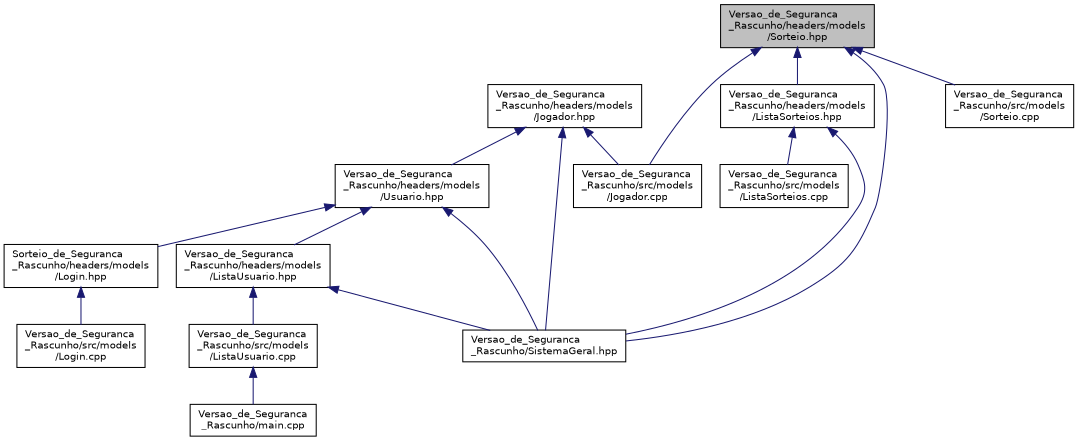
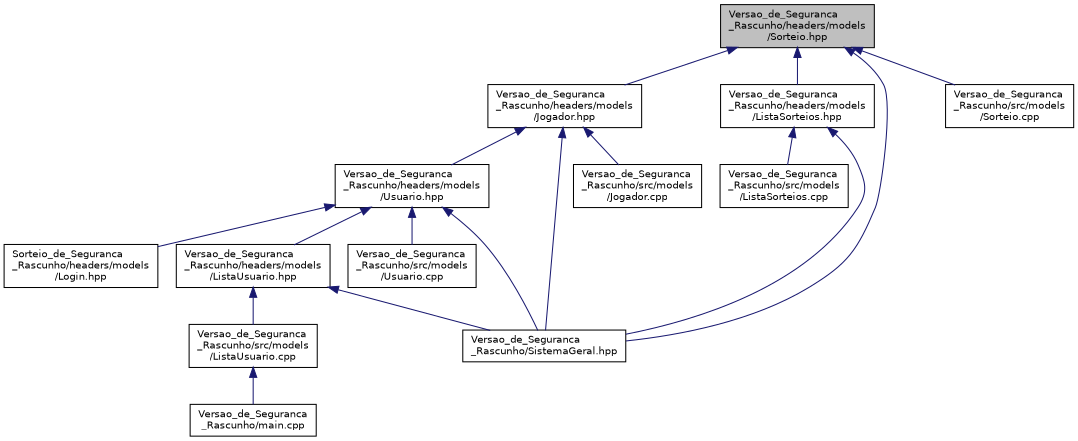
edge "Versao_de_Seguranca _Rascunho/src/models /Jogador.cpp" -> "Versao_de_Seguranca _Rascunho/headers/models /Sorteio.hpp": now "Versao_de_Seguranca _Rascunho/headers/models /Jogador.hpp" -> "Versao_de_Seguranca _Rascunho/headers/models /Sorteio.hpp"
node "Versao_de_Seguranca _Rascunho/src/models /Usuario.cpp": added
node "Versao_de_Seguranca _Rascunho/src/models /Login.cpp": removed
